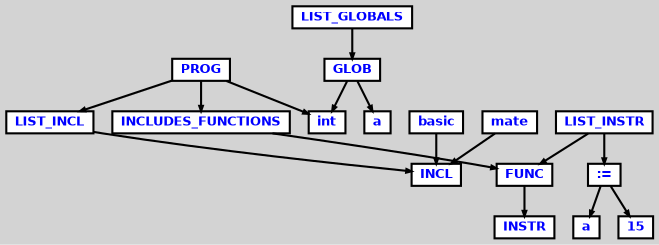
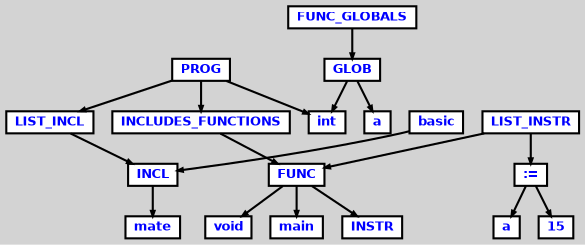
node "LIST_GLOBALS": label "LIST_GLOBALS" -> "FUNC_GLOBALS"
edge "mate" -> "INCL": reversed
node "void": added
node "main": added
